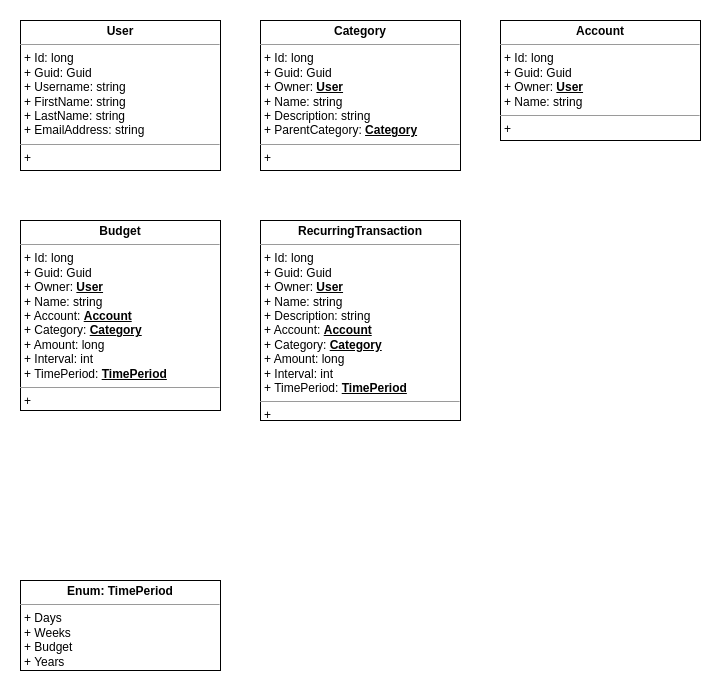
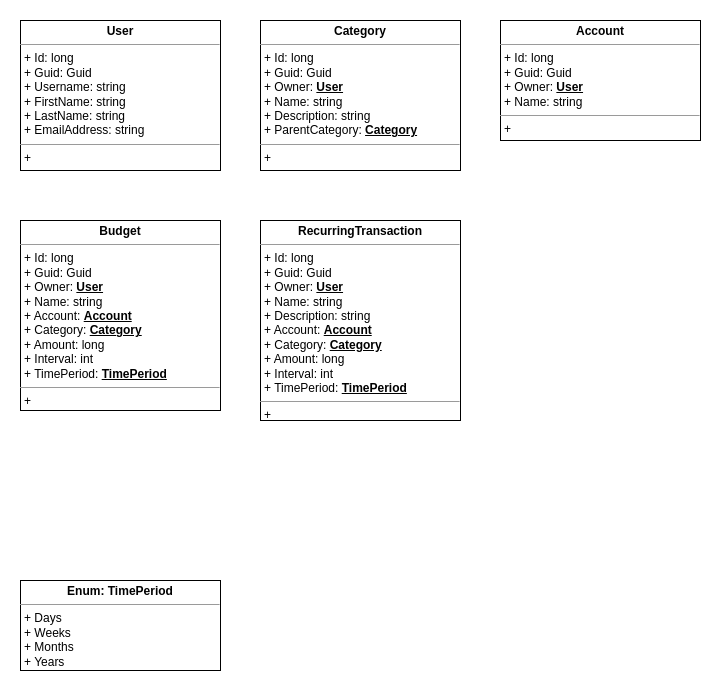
node "Enum: TimePeriod + Days + Weeks + Budget + Years": label "Enum: TimePeriod + Days + Weeks + Budget + Years" -> "Enum: TimePeriod + Days + Weeks + Months + Years"
